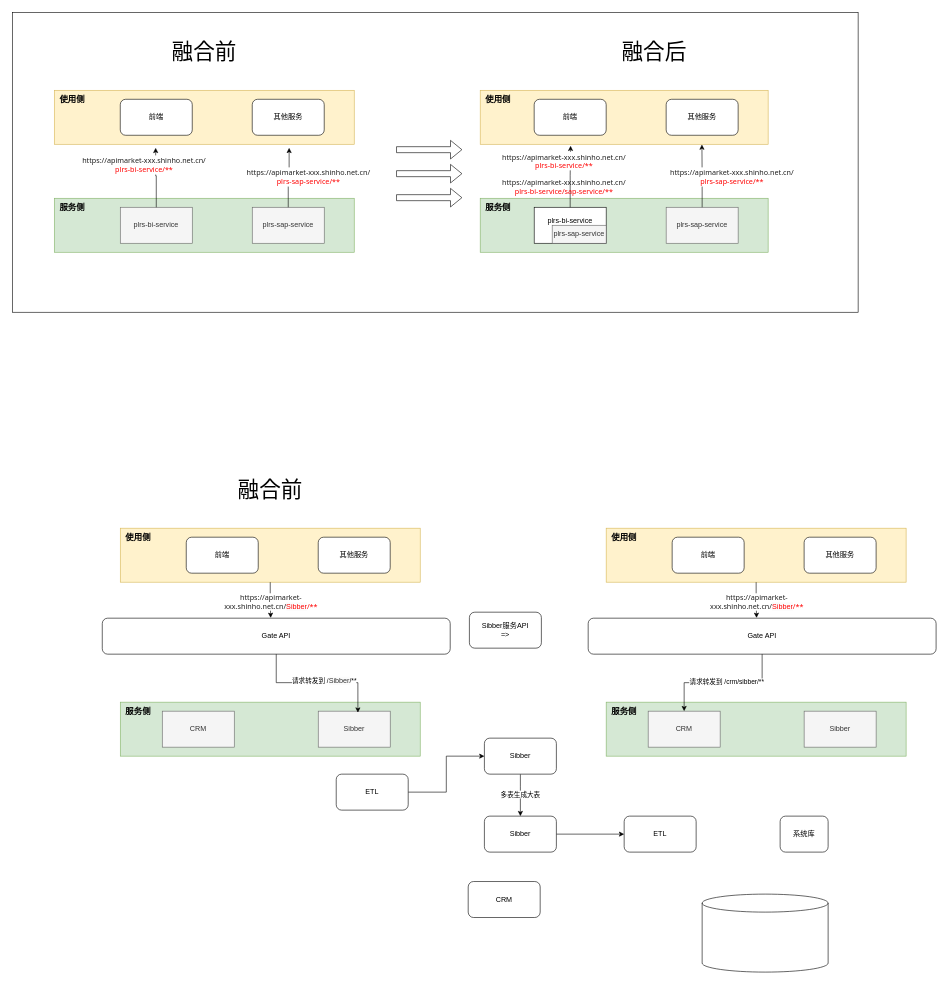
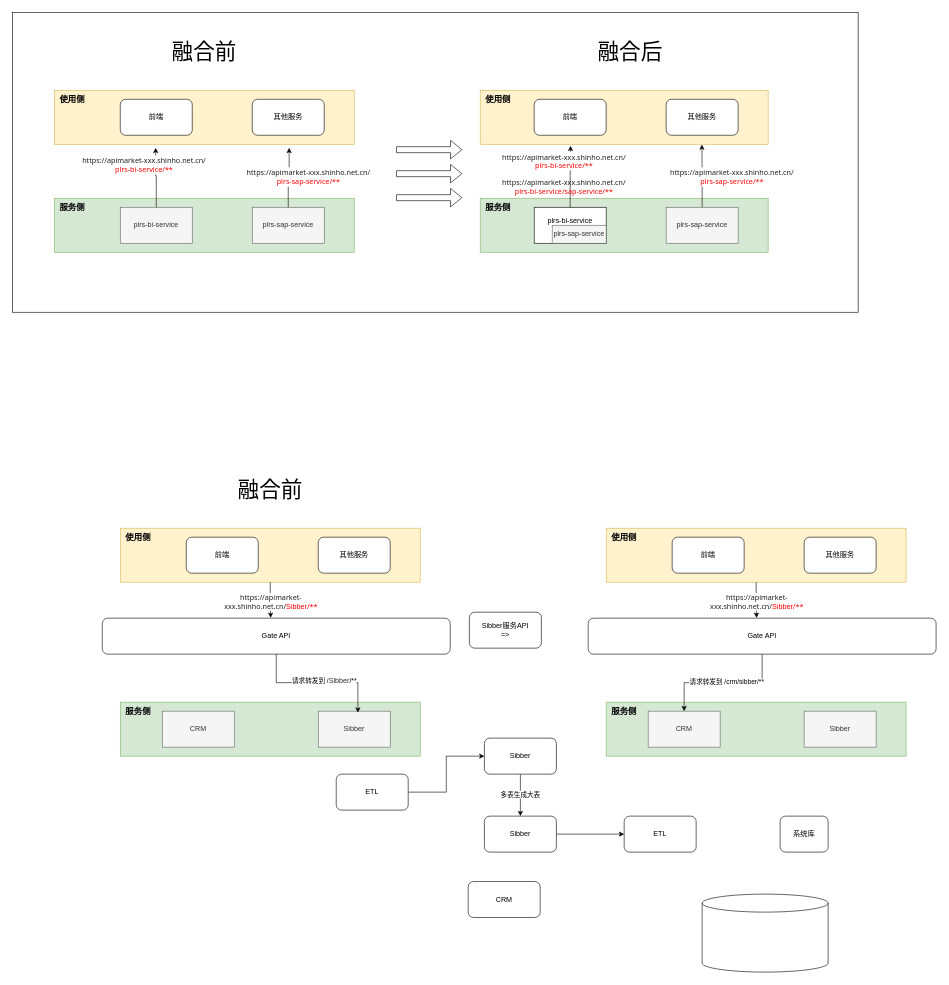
node "融合后": moved (654, 51) -> (630, 51)
